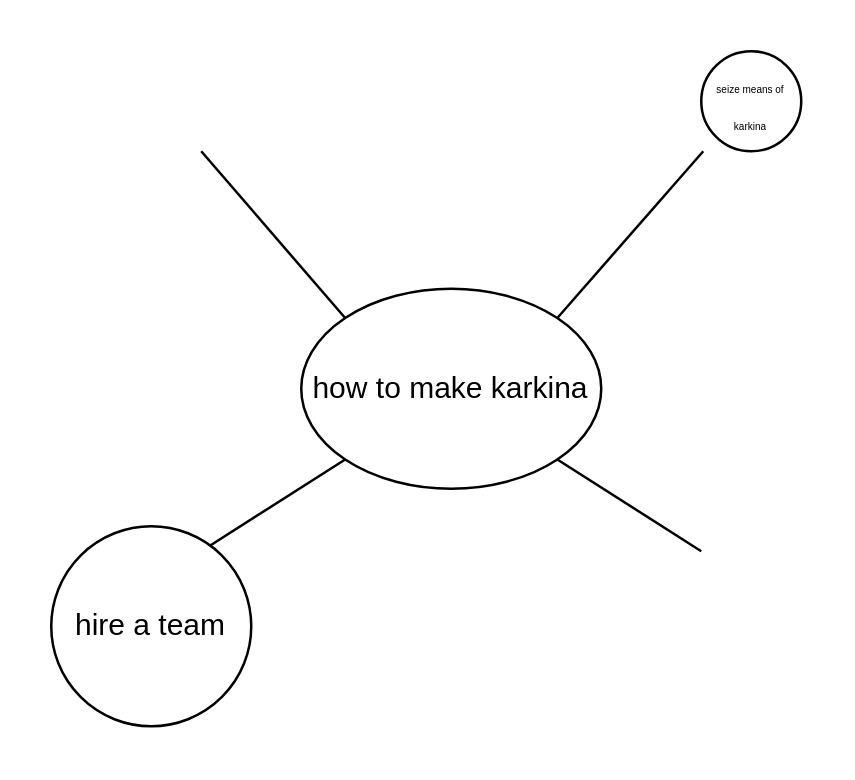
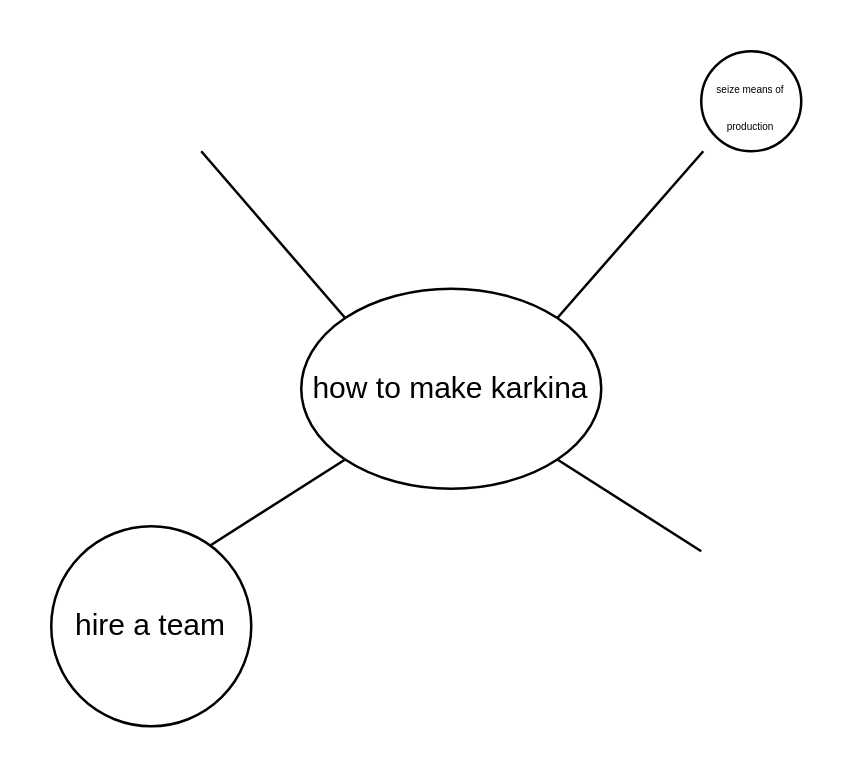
node "seize means of karkina": label "seize means of karkina" -> "seize means of production"
